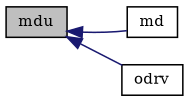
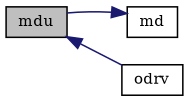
edge "md" -> "mdu": reversed
